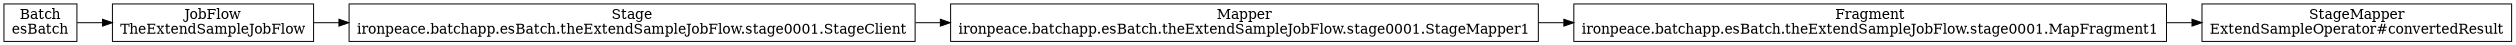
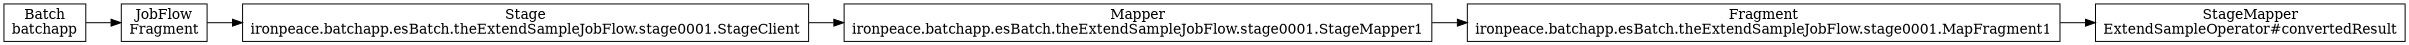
node "Batch esBatch": label "Batch esBatch" -> "Batch batchapp"
node "JobFlow TheExtendSampleJobFlow": label "JobFlow TheExtendSampleJobFlow" -> "JobFlow Fragment"
